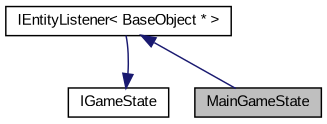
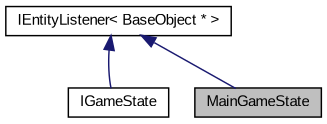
edge "IEntityListener< BaseObject * >" -> "IGameState": reversed
